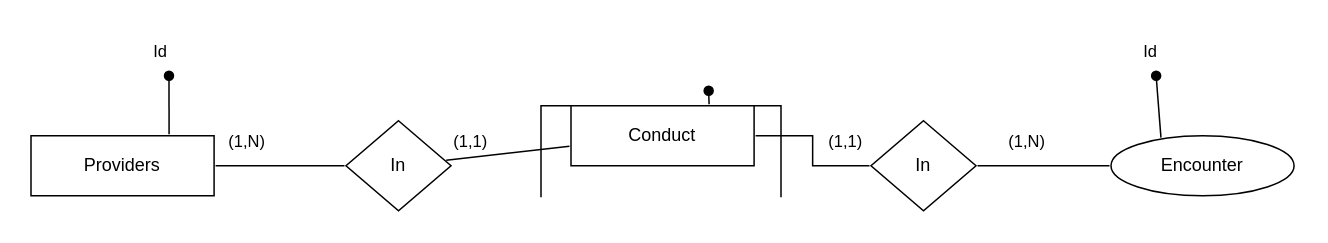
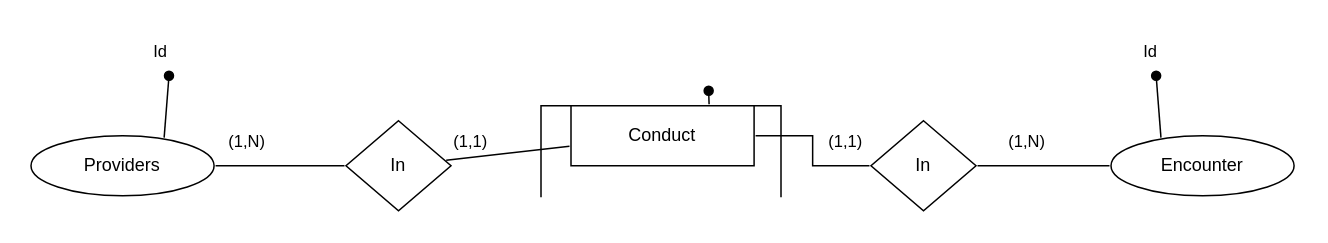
node "Providers": shape rectangle -> ellipse
